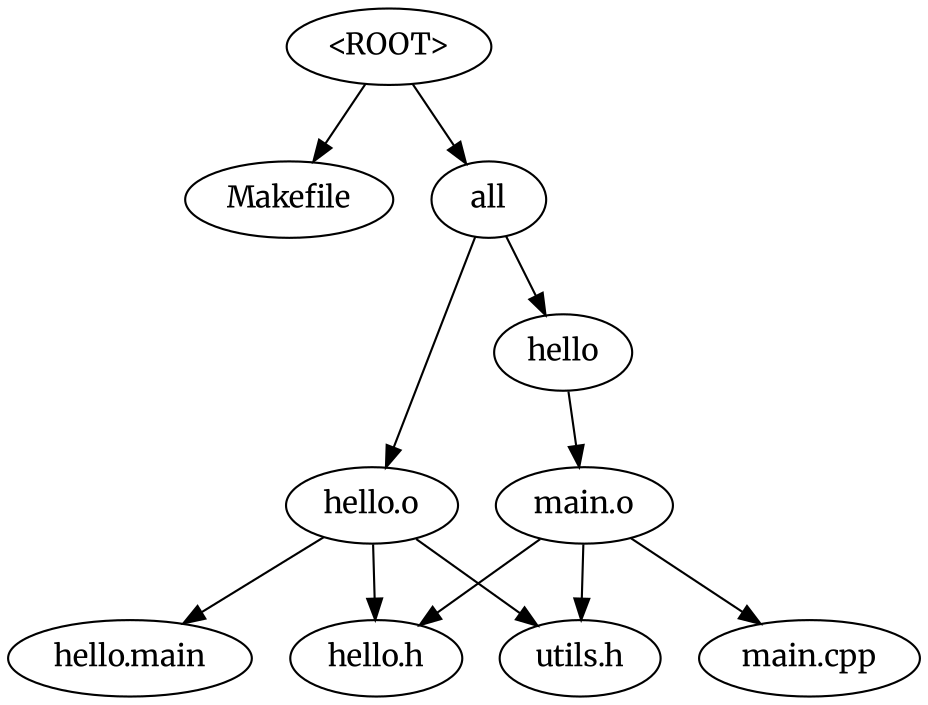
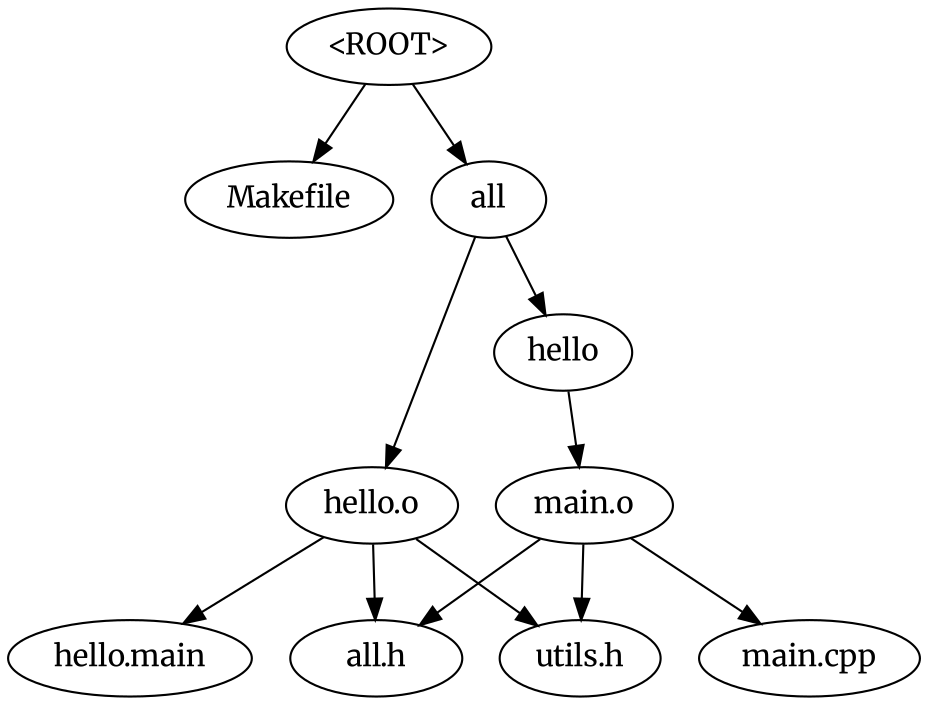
node "hello.h": label "hello.h" -> "all.h"
